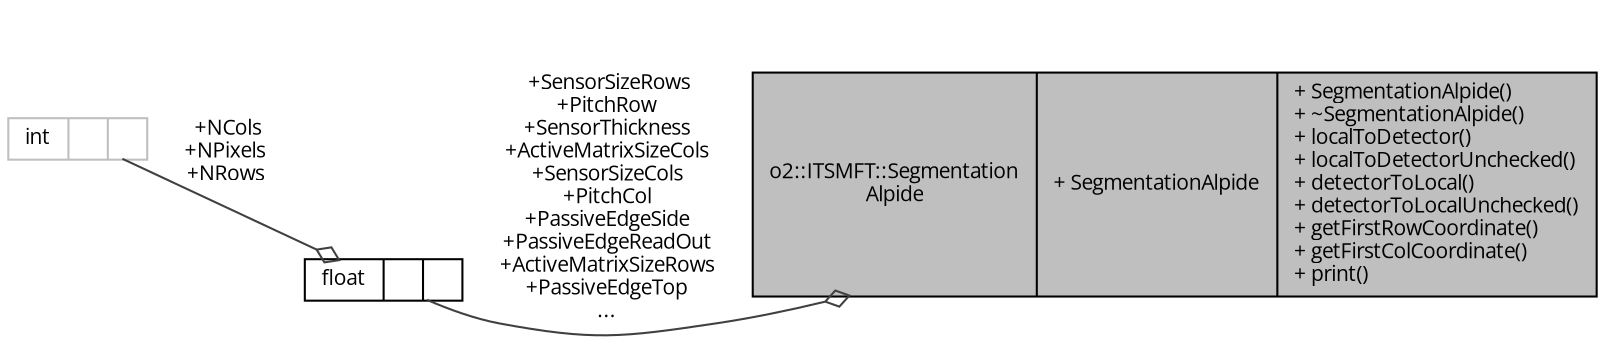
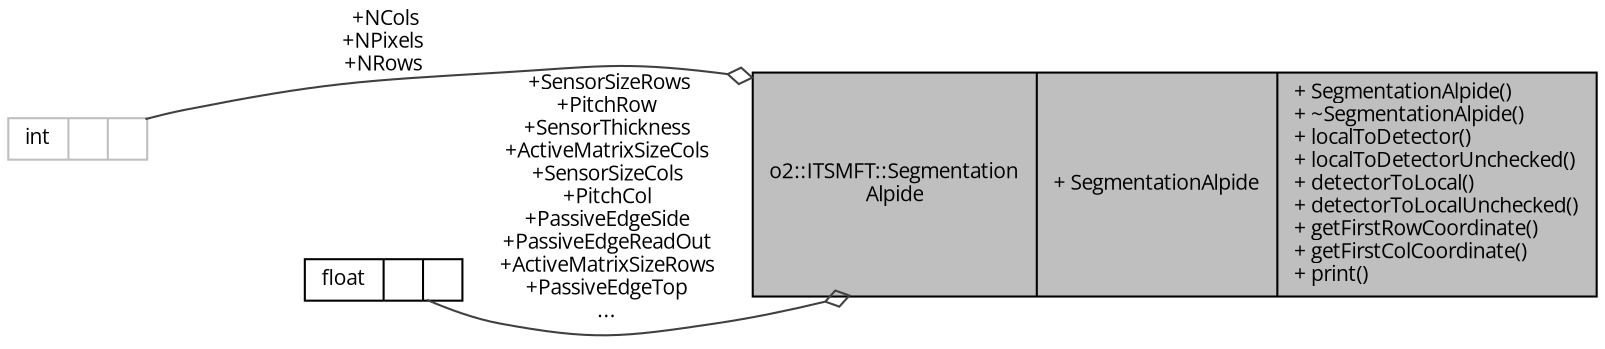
edge "int" -> "float": now "int" -> "o2::ITSMFT::Segmentation"
